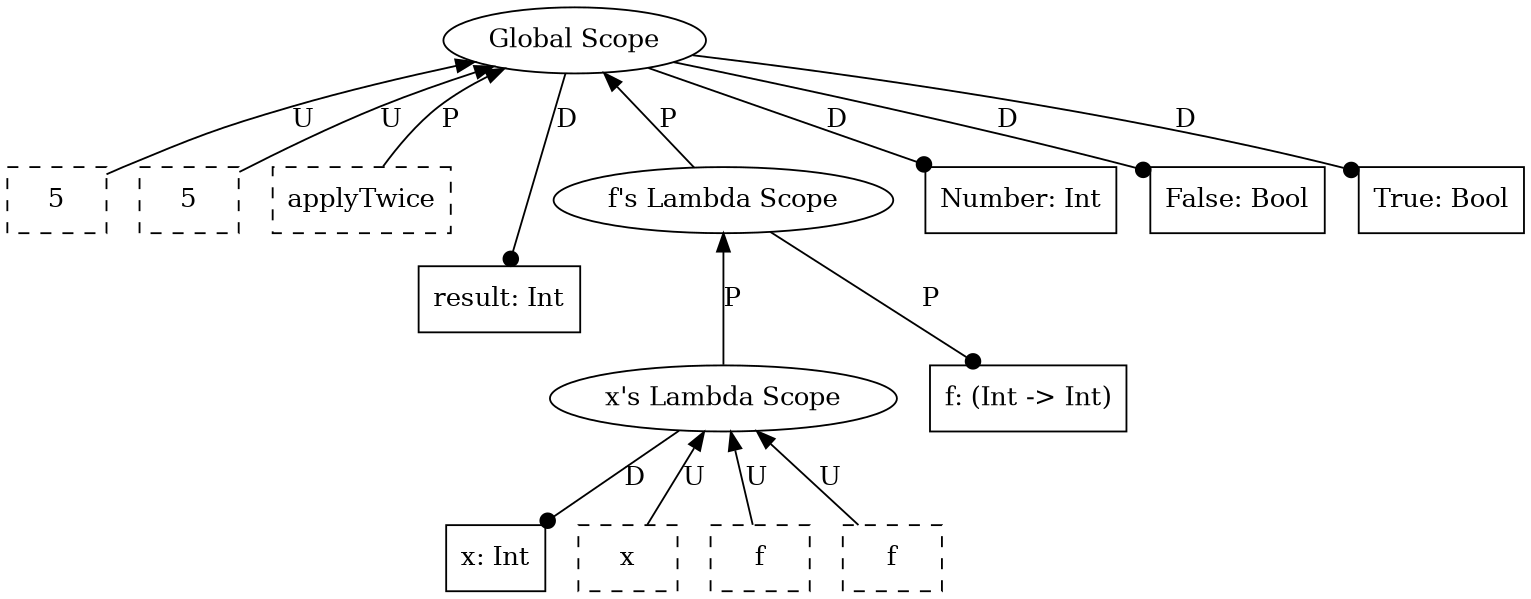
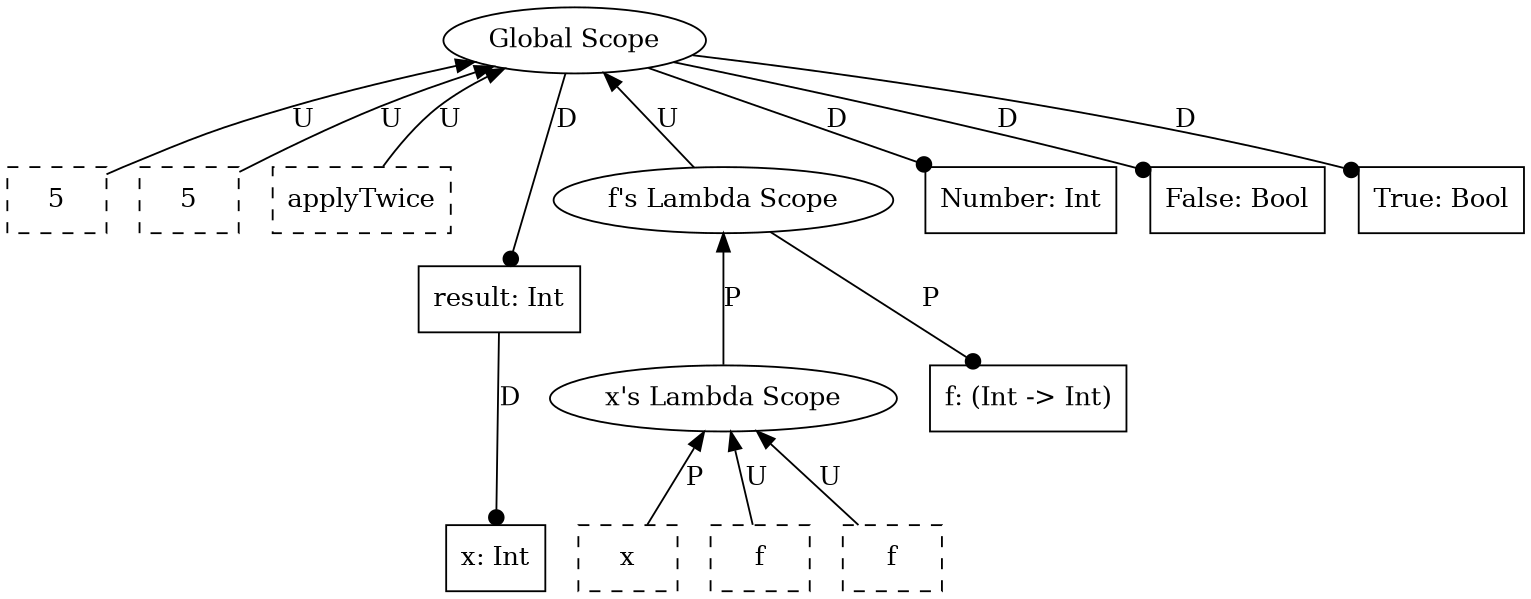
edge "Global Scope" -- "applyTwice": label "P" -> "U"
edge "Global Scope" -- "f's Lambda Scope": label "P" -> "U"
edge "x's Lambda Scope" -- "x: Int": now "result: Int" -- "x: Int"
edge "x's Lambda Scope" -- "x": label "U" -> "P"
